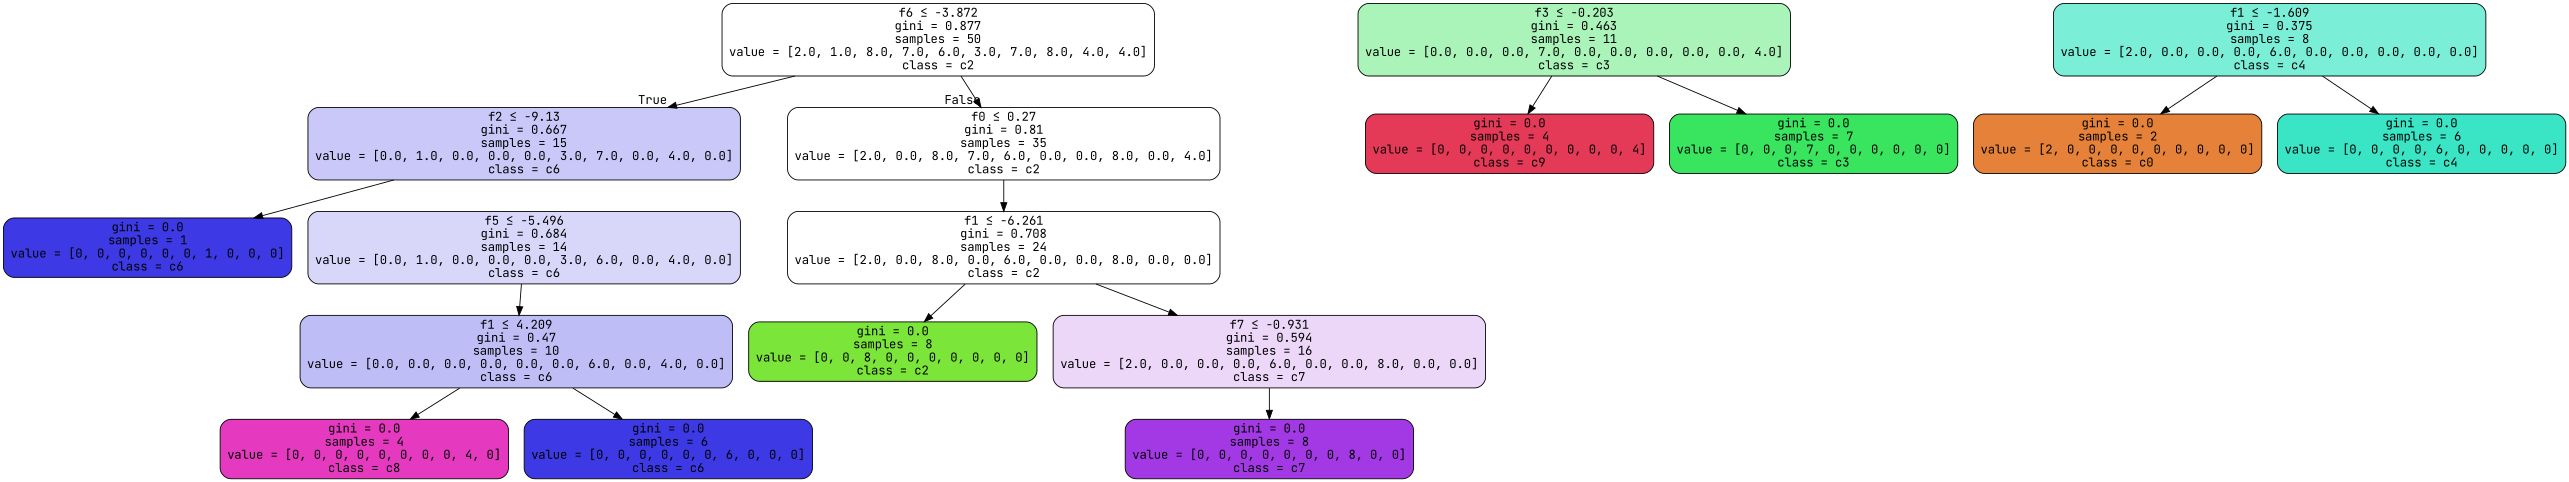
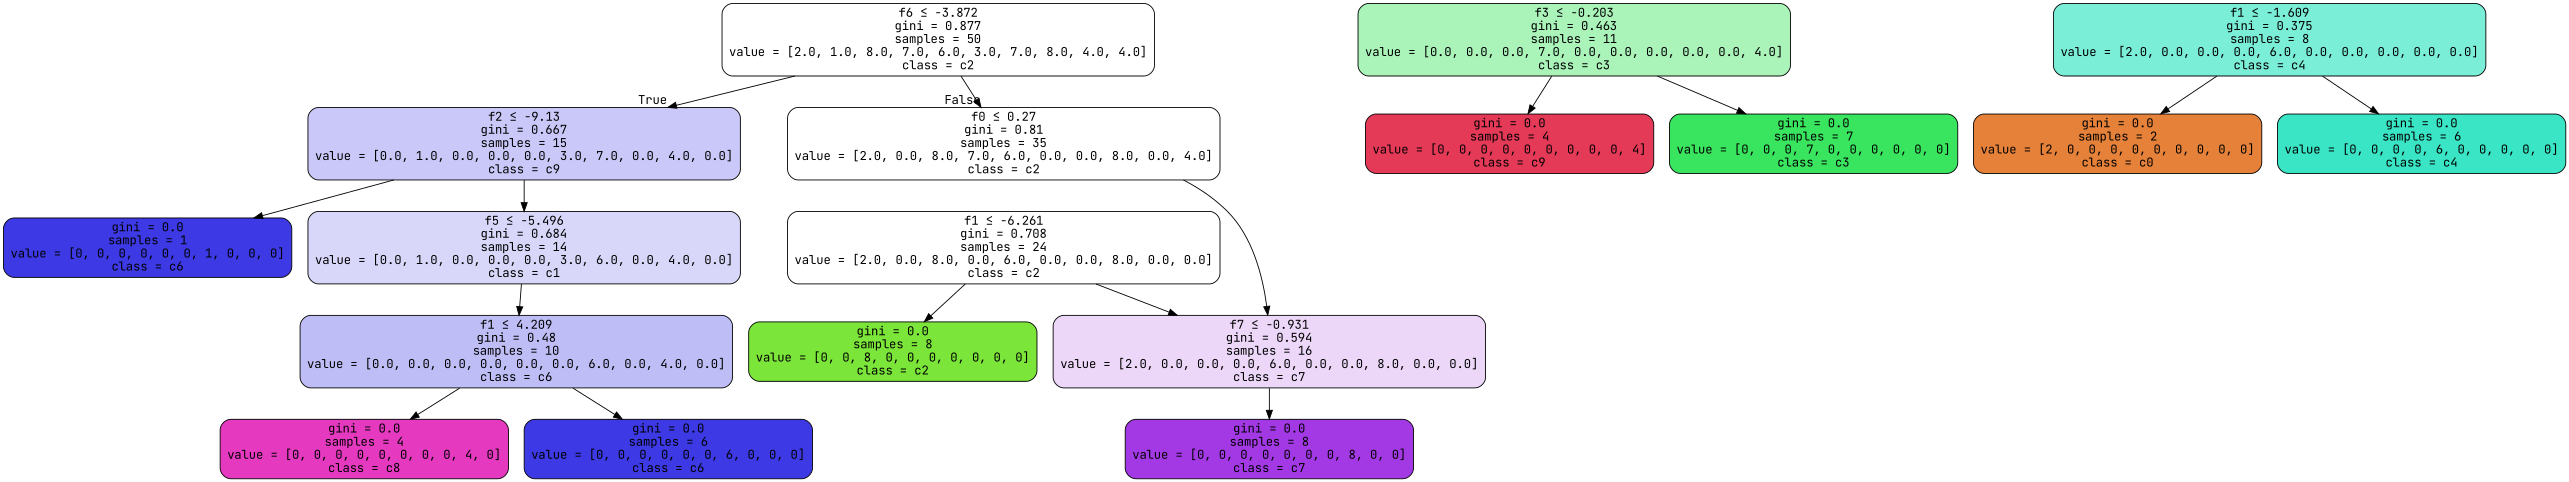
node "f2 ≤ -9.13": text "class = c6" -> "class = c9"
edge "f2 ≤ -9.13" -> "f5 ≤ -5.496": added
edge "f0 ≤ 0.27" -> "f1 ≤ -6.261": now "f0 ≤ 0.27" -> "f7 ≤ -0.931"
node "f5 ≤ -5.496": text "class = c6" -> "class = c1"
node "f1 ≤ 4.209": text "gini = 0.47" -> "gini = 0.48"
